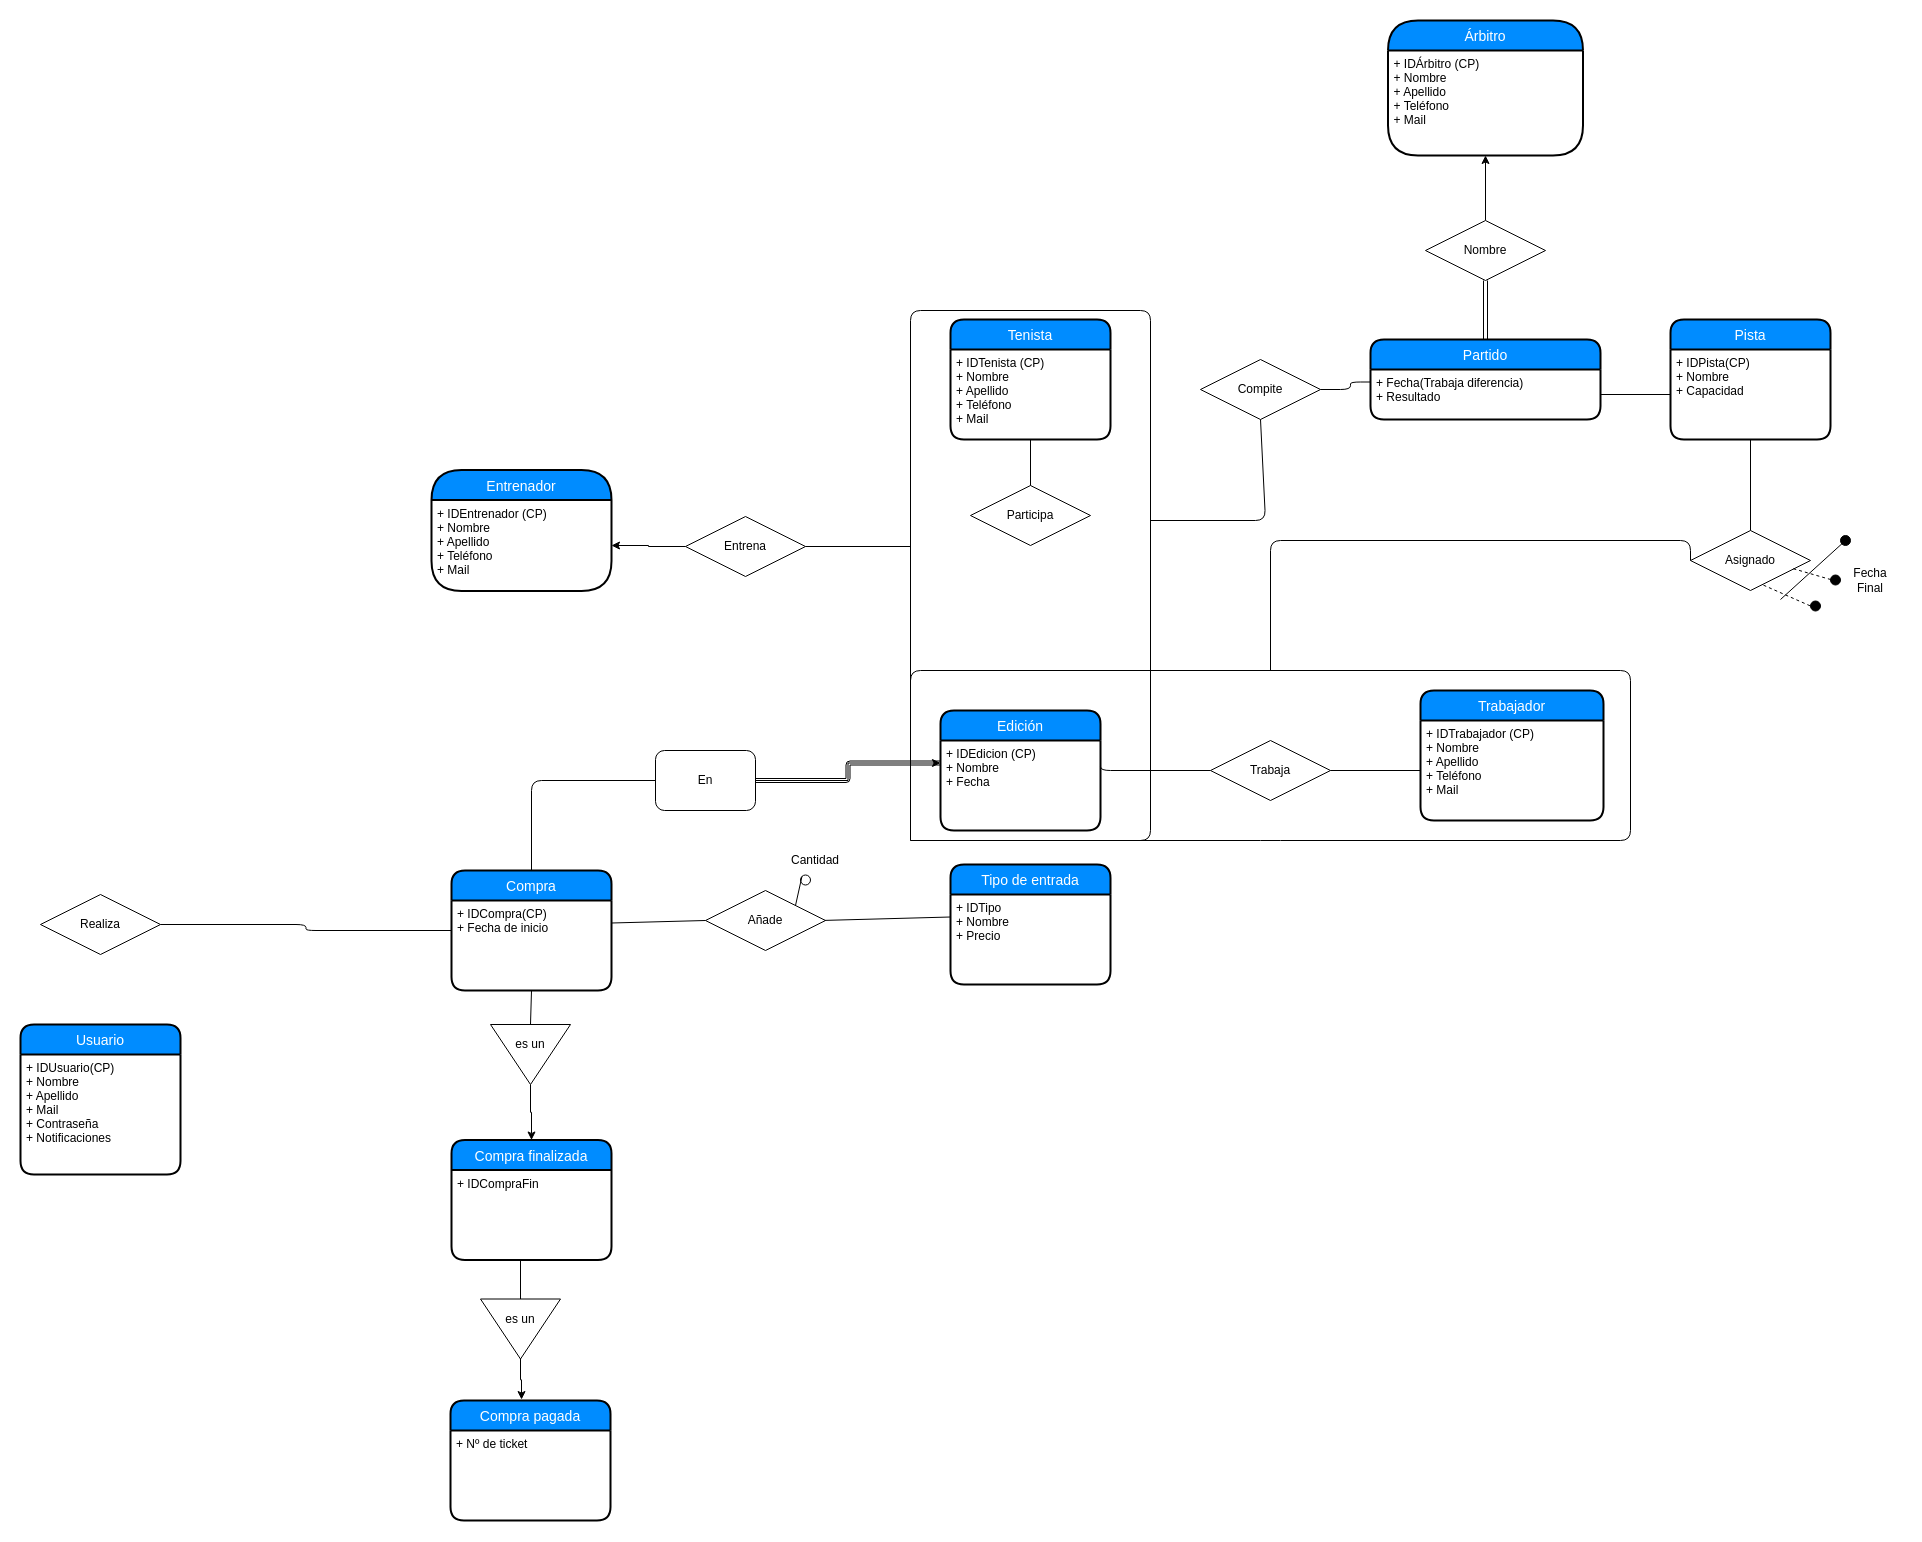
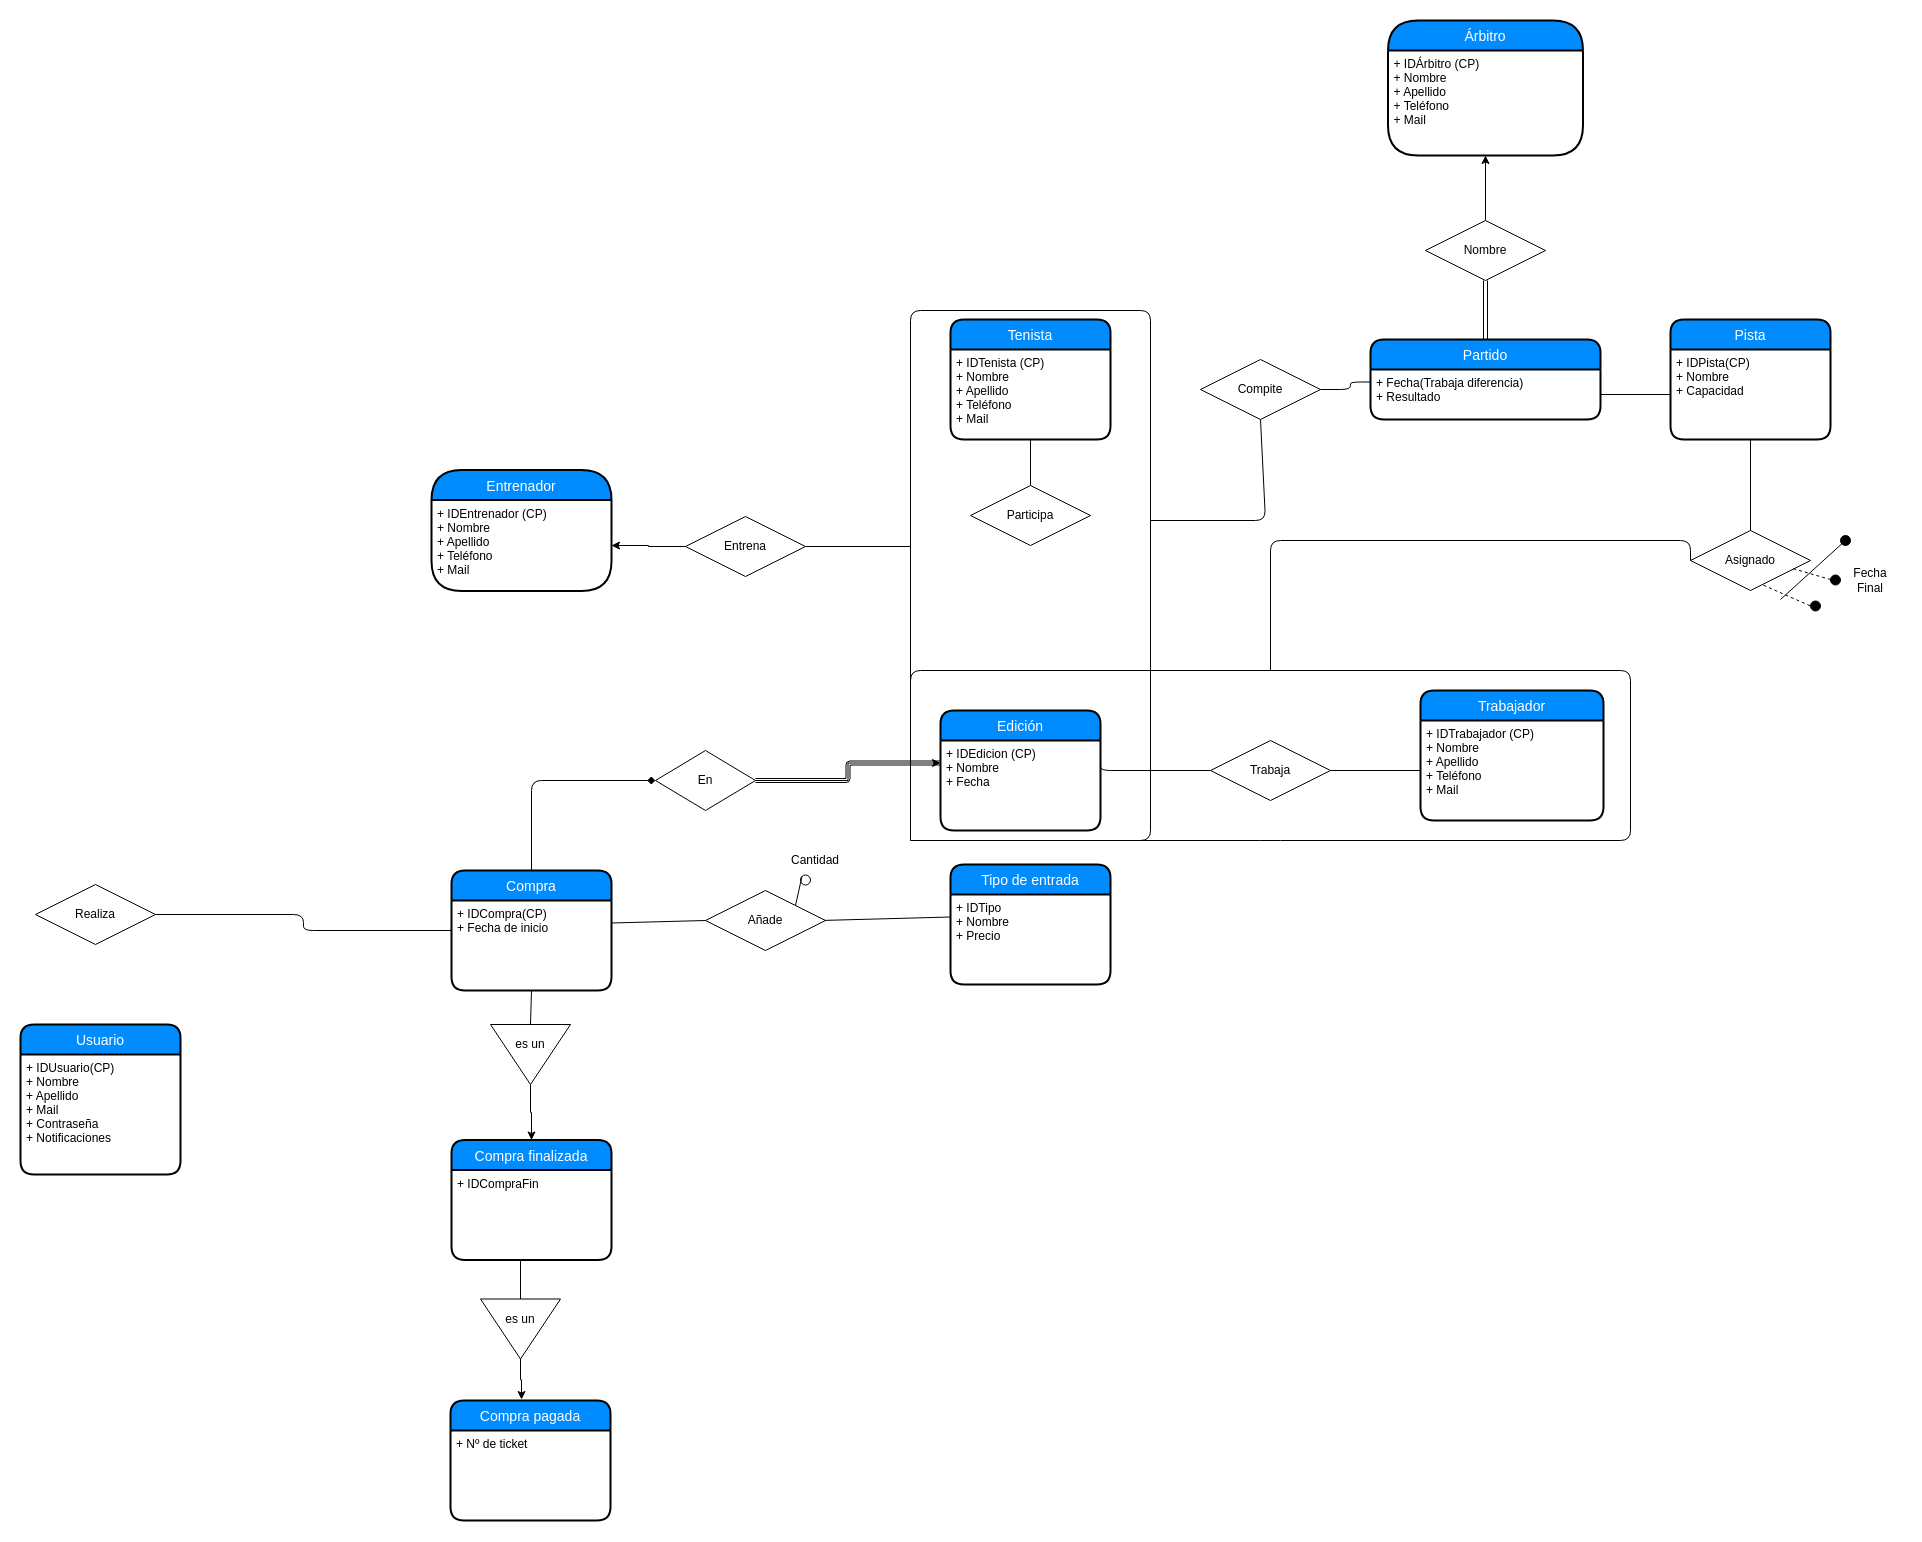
edge "En" -- "Compra": arrowhead none -> diamond
node "En": shape rounded rectangle -> diamond
node "Realiza": moved (101, 925) -> (96, 915)
